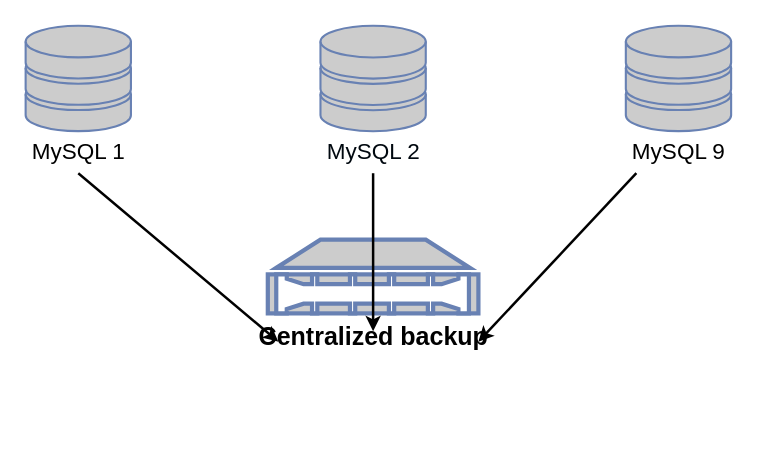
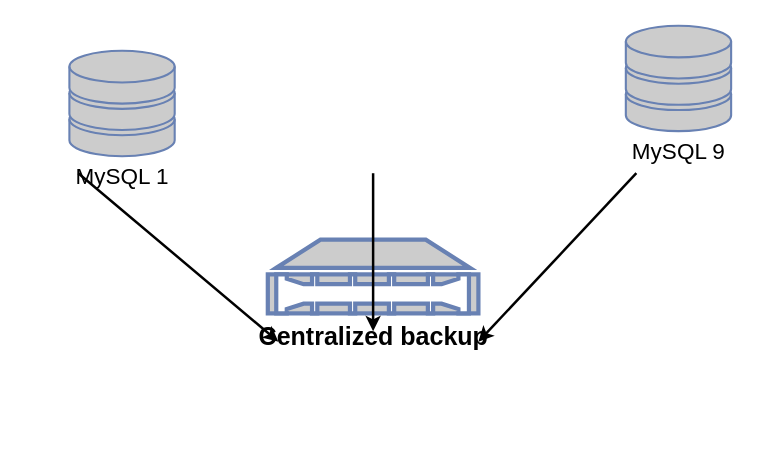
node "MySQL 1": moved (78, 78) -> (122, 103)
node "MySQL 2": removed
